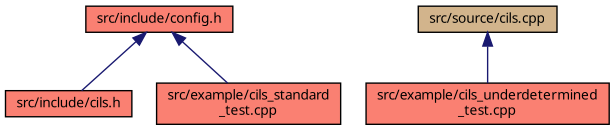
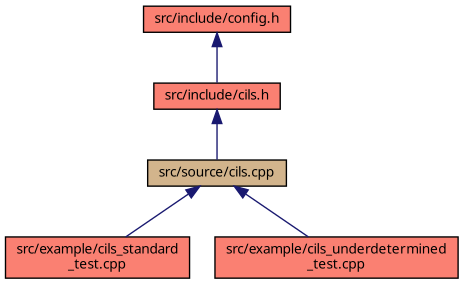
edge "src/example/cils_standard _test.cpp" -> "src/include/config.h": now "src/example/cils_standard _test.cpp" -> "src/source/cils.cpp"
edge "src/source/cils.cpp" -> "src/include/cils.h": added
